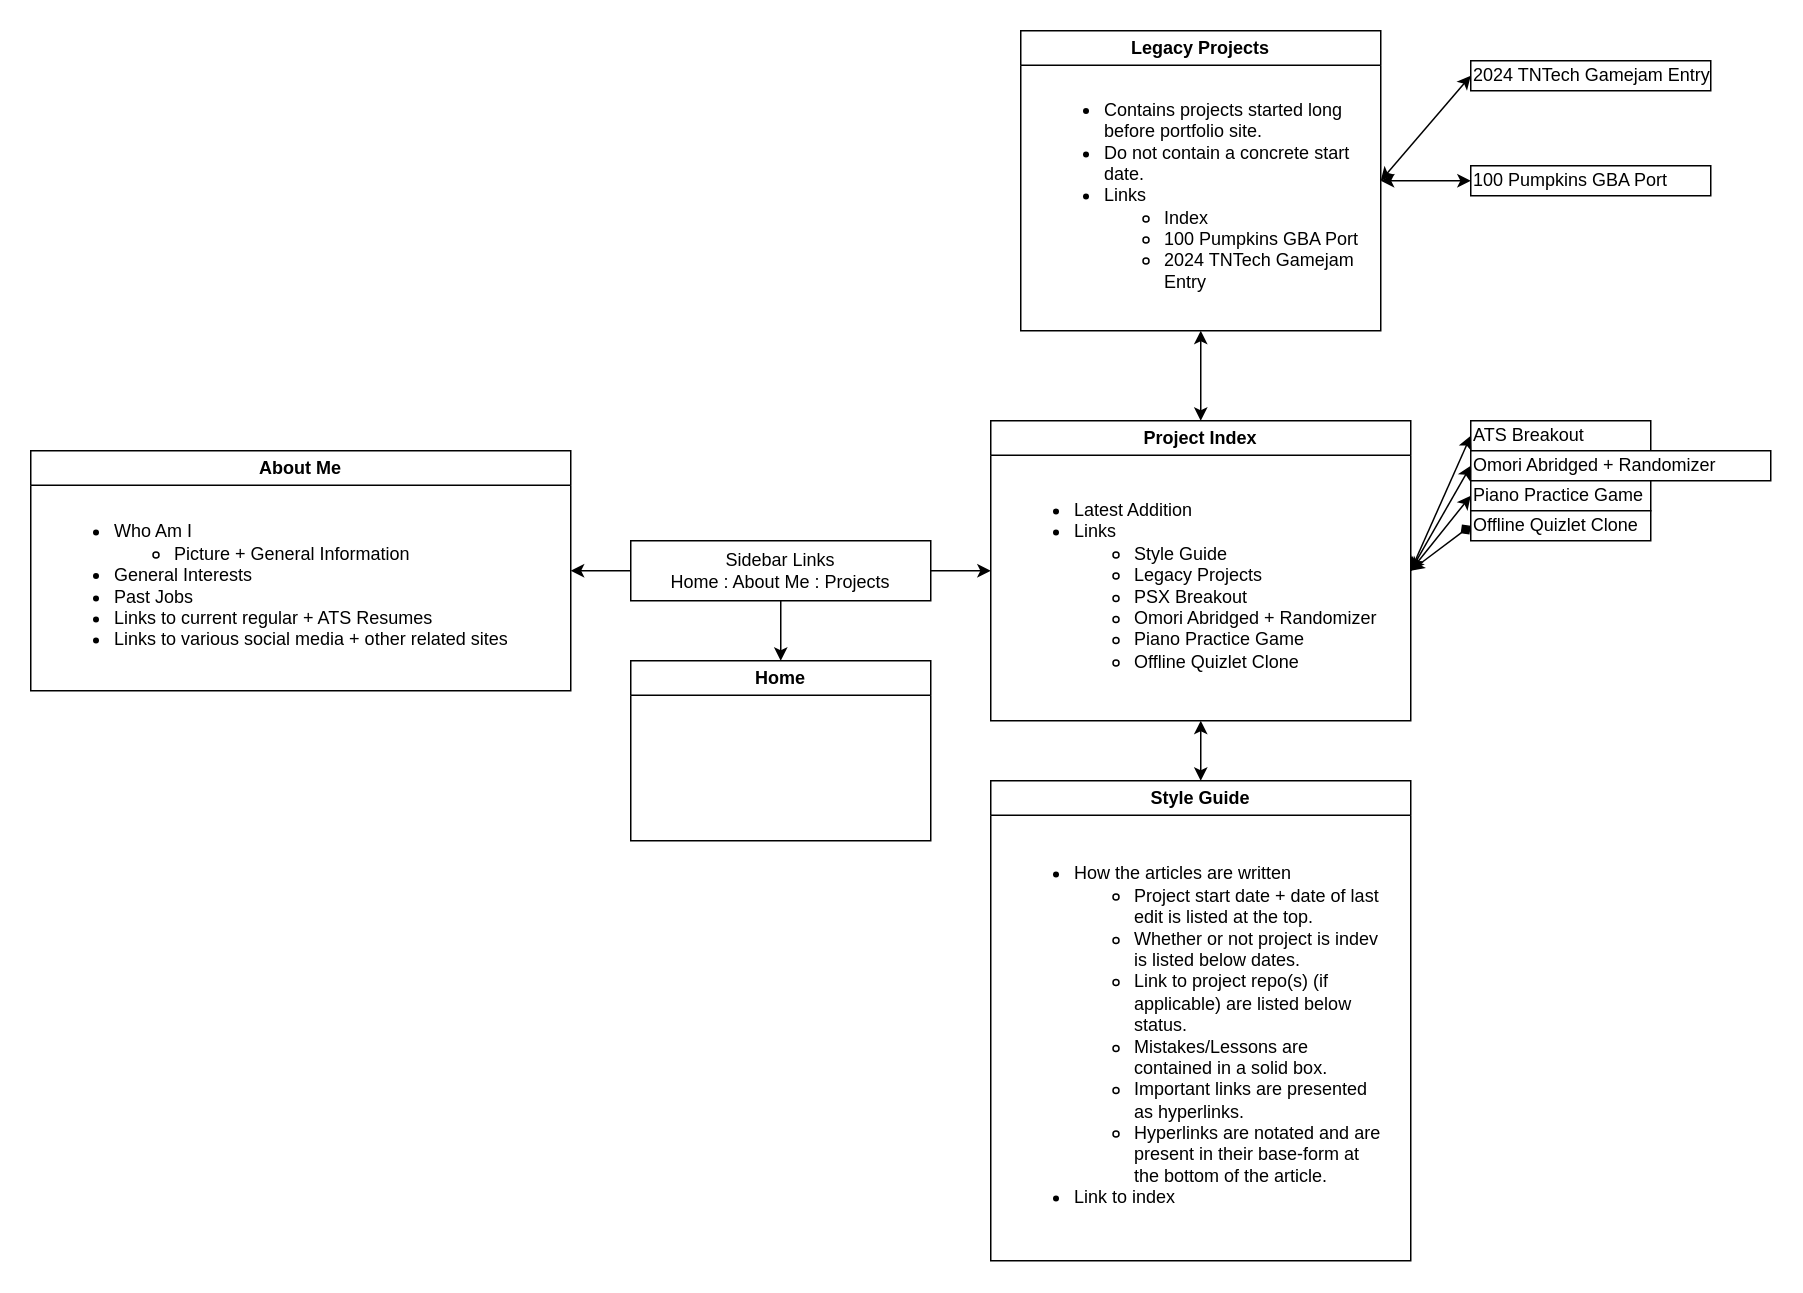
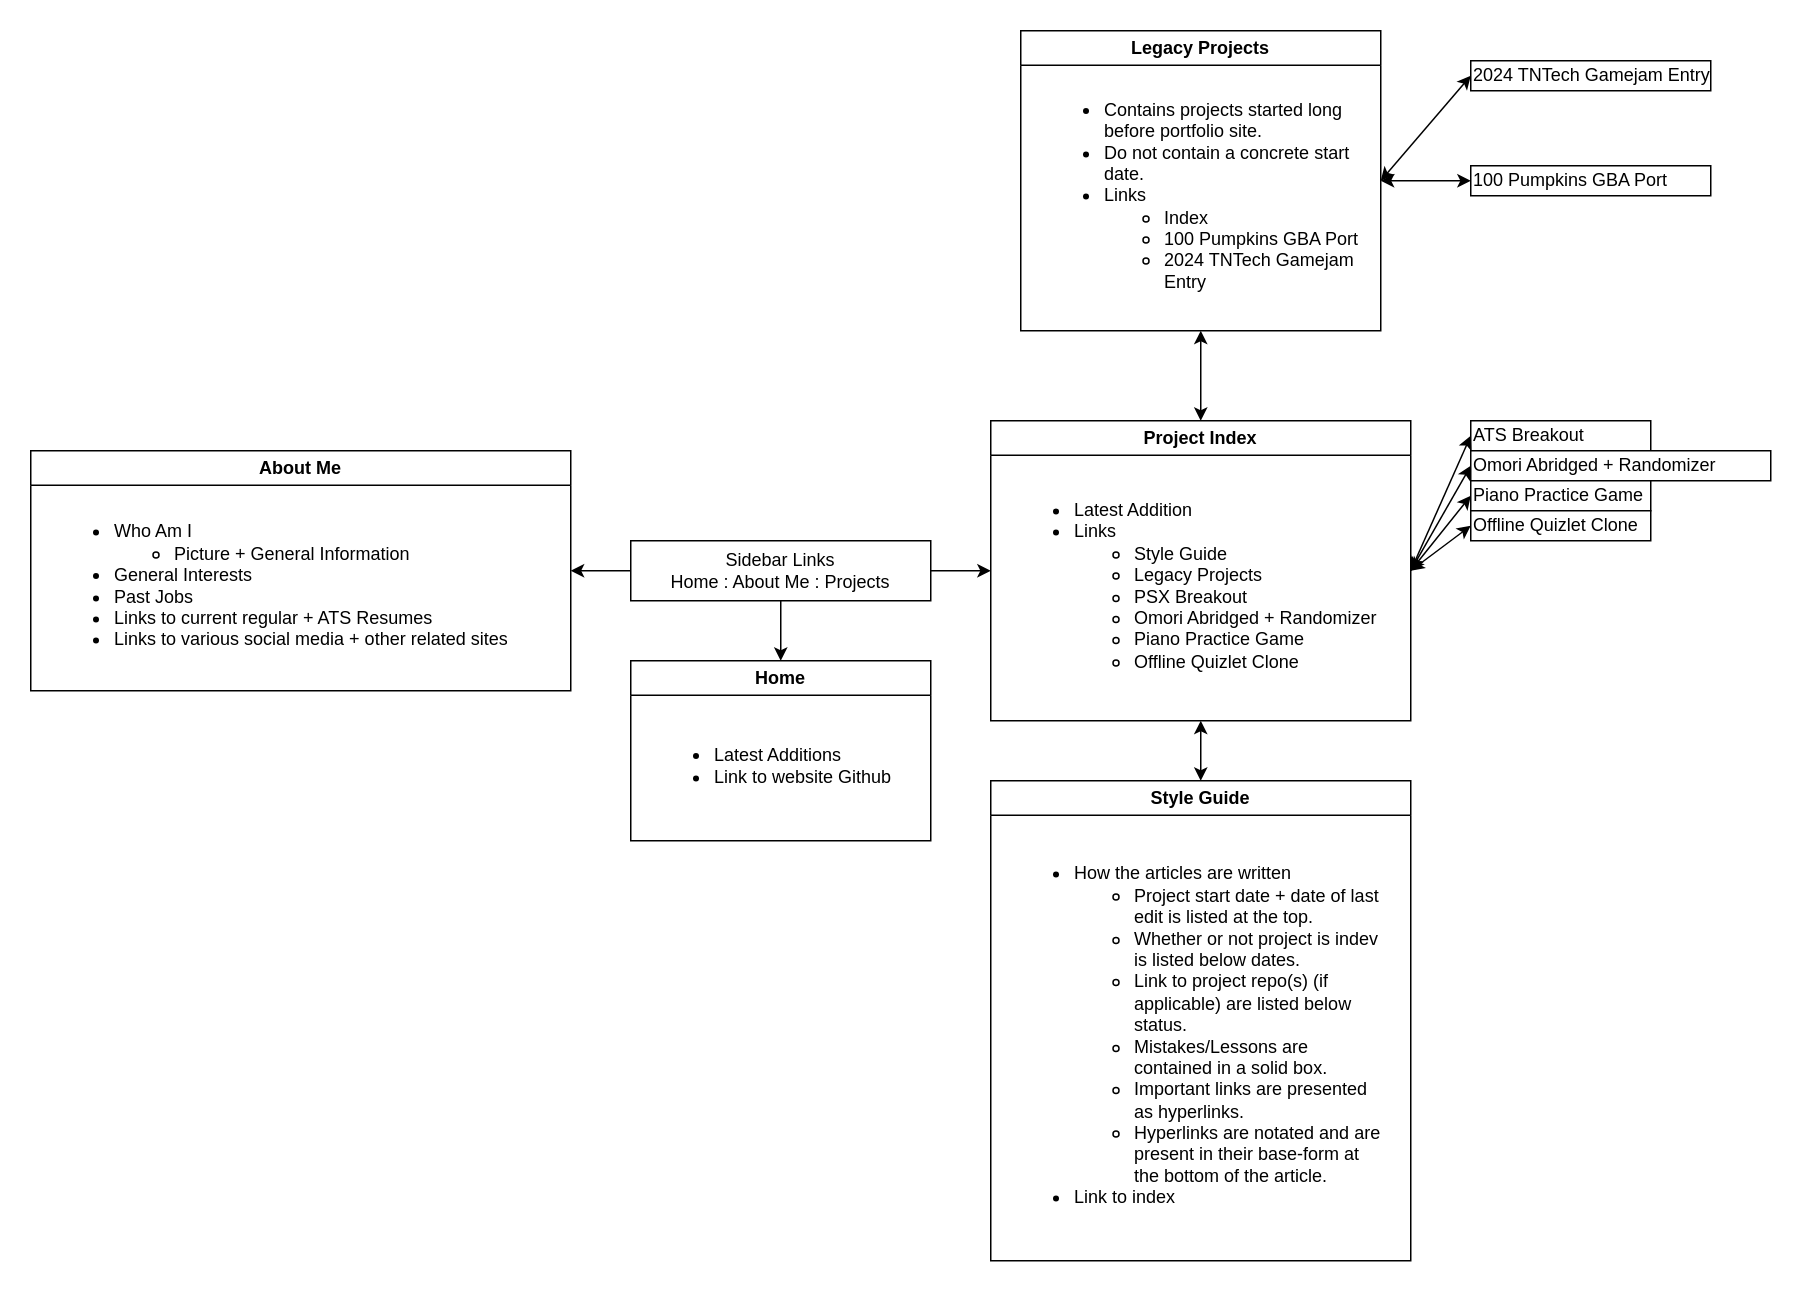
edge "Offline Quizlet Clone" -- "Project Index": arrowhead diamond -> classic
node "Latest Additions Link to website Github": added
